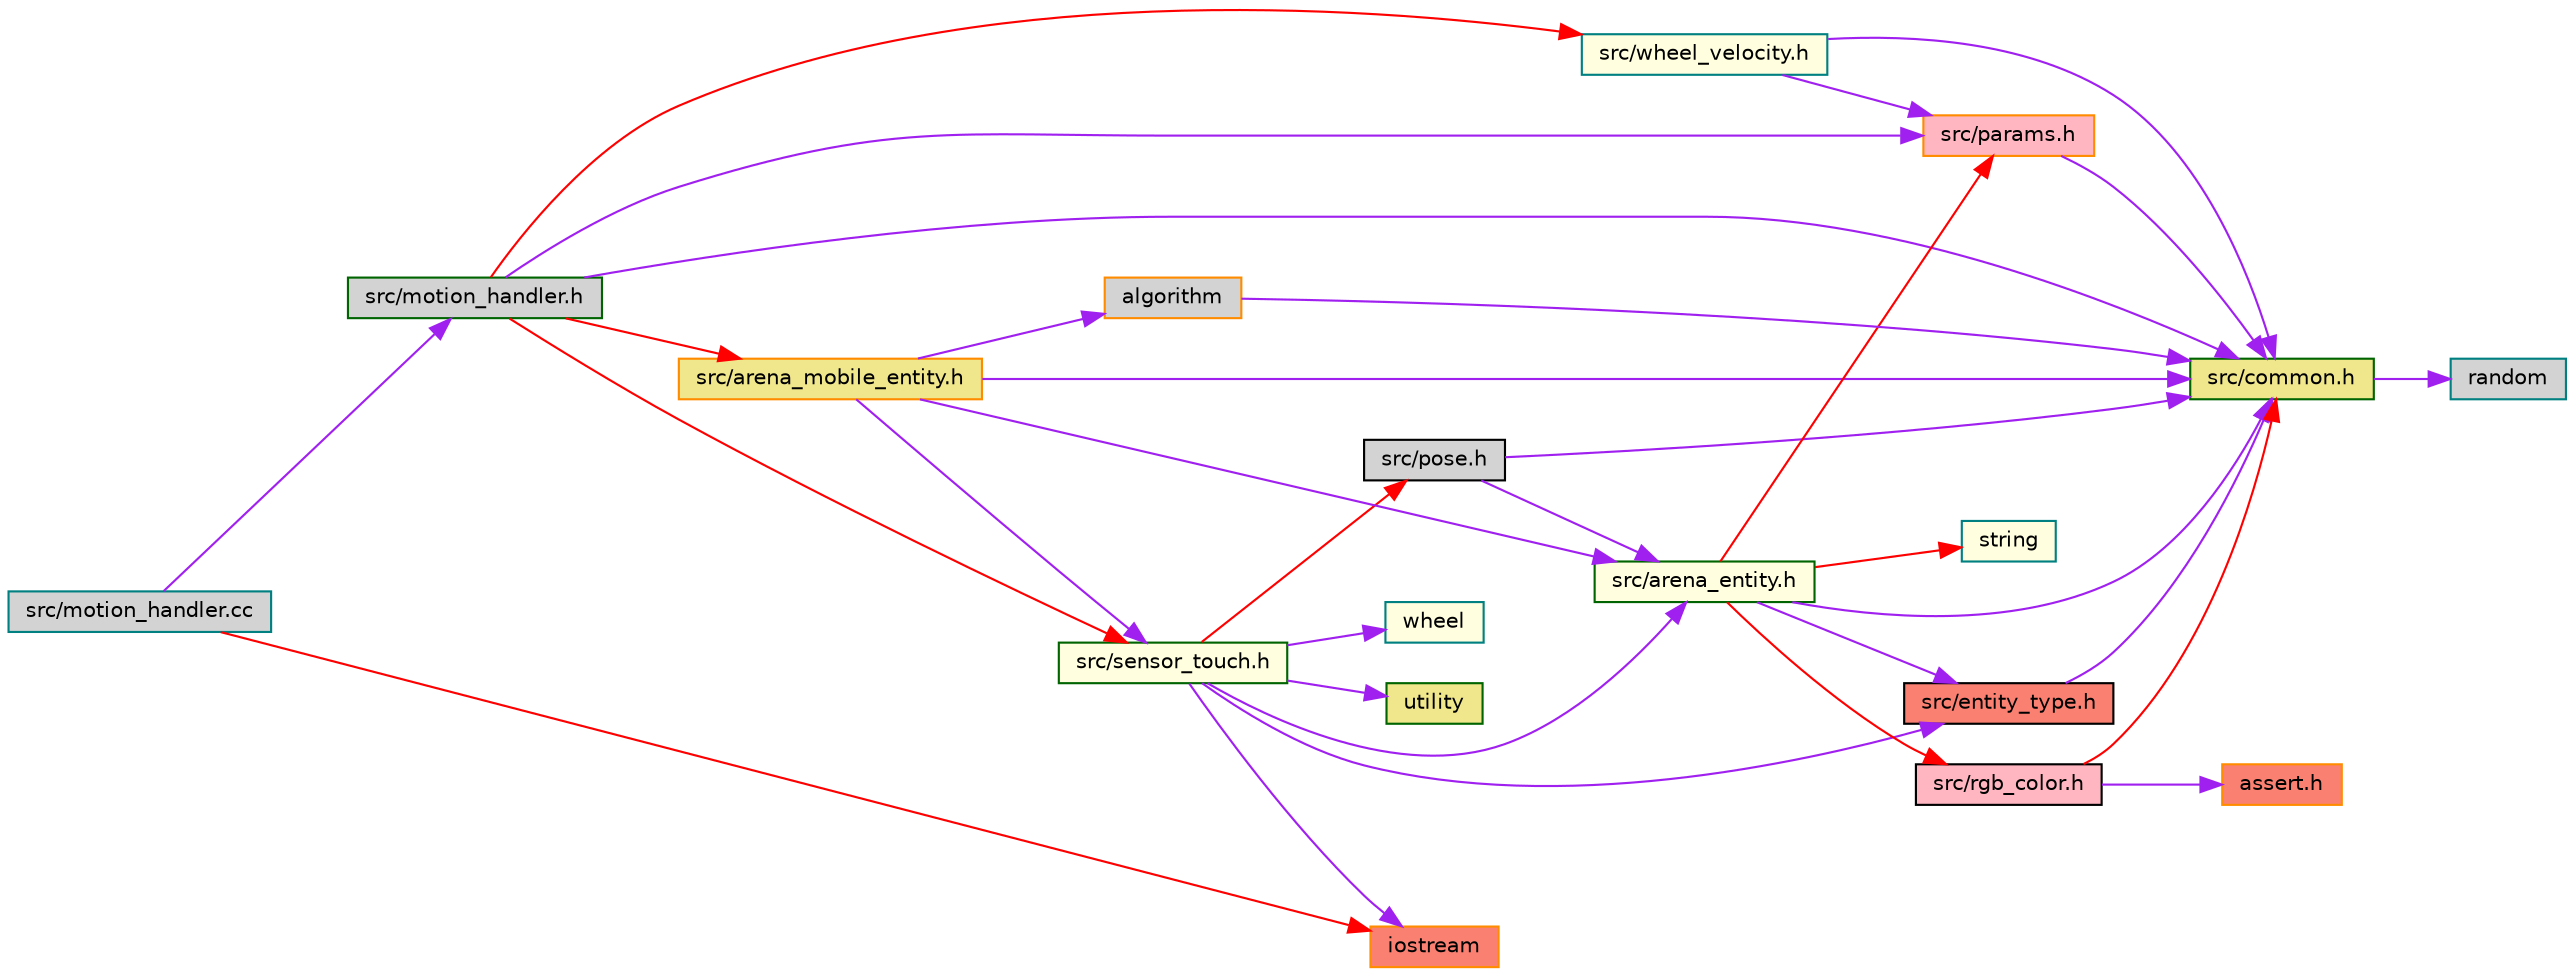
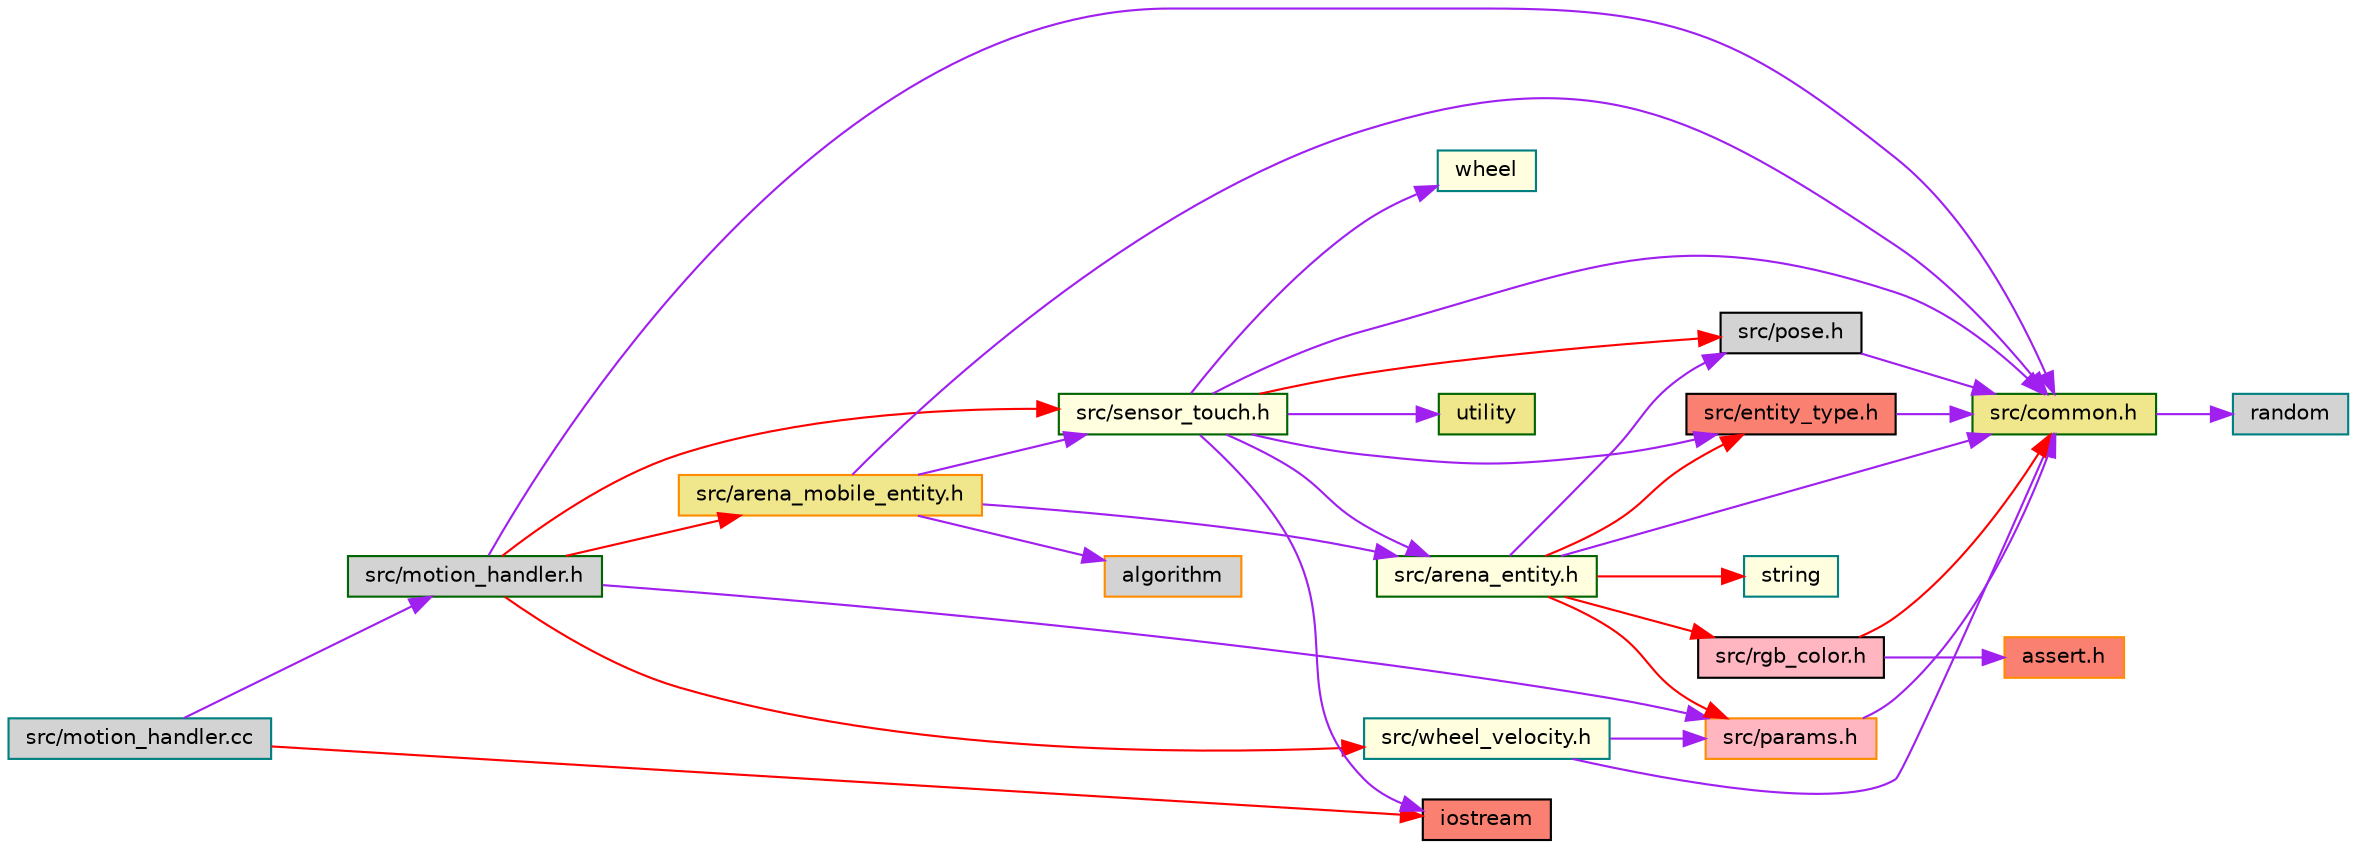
edge "algorithm" -> "src/common.h": now "src/sensor_touch.h" -> "src/common.h"
edge "src/pose.h" -> "src/arena_entity.h": reversed
edge "src/arena_entity.h" -> "src/entity_type.h": color purple -> red
node "iostream": color darkorange -> black
